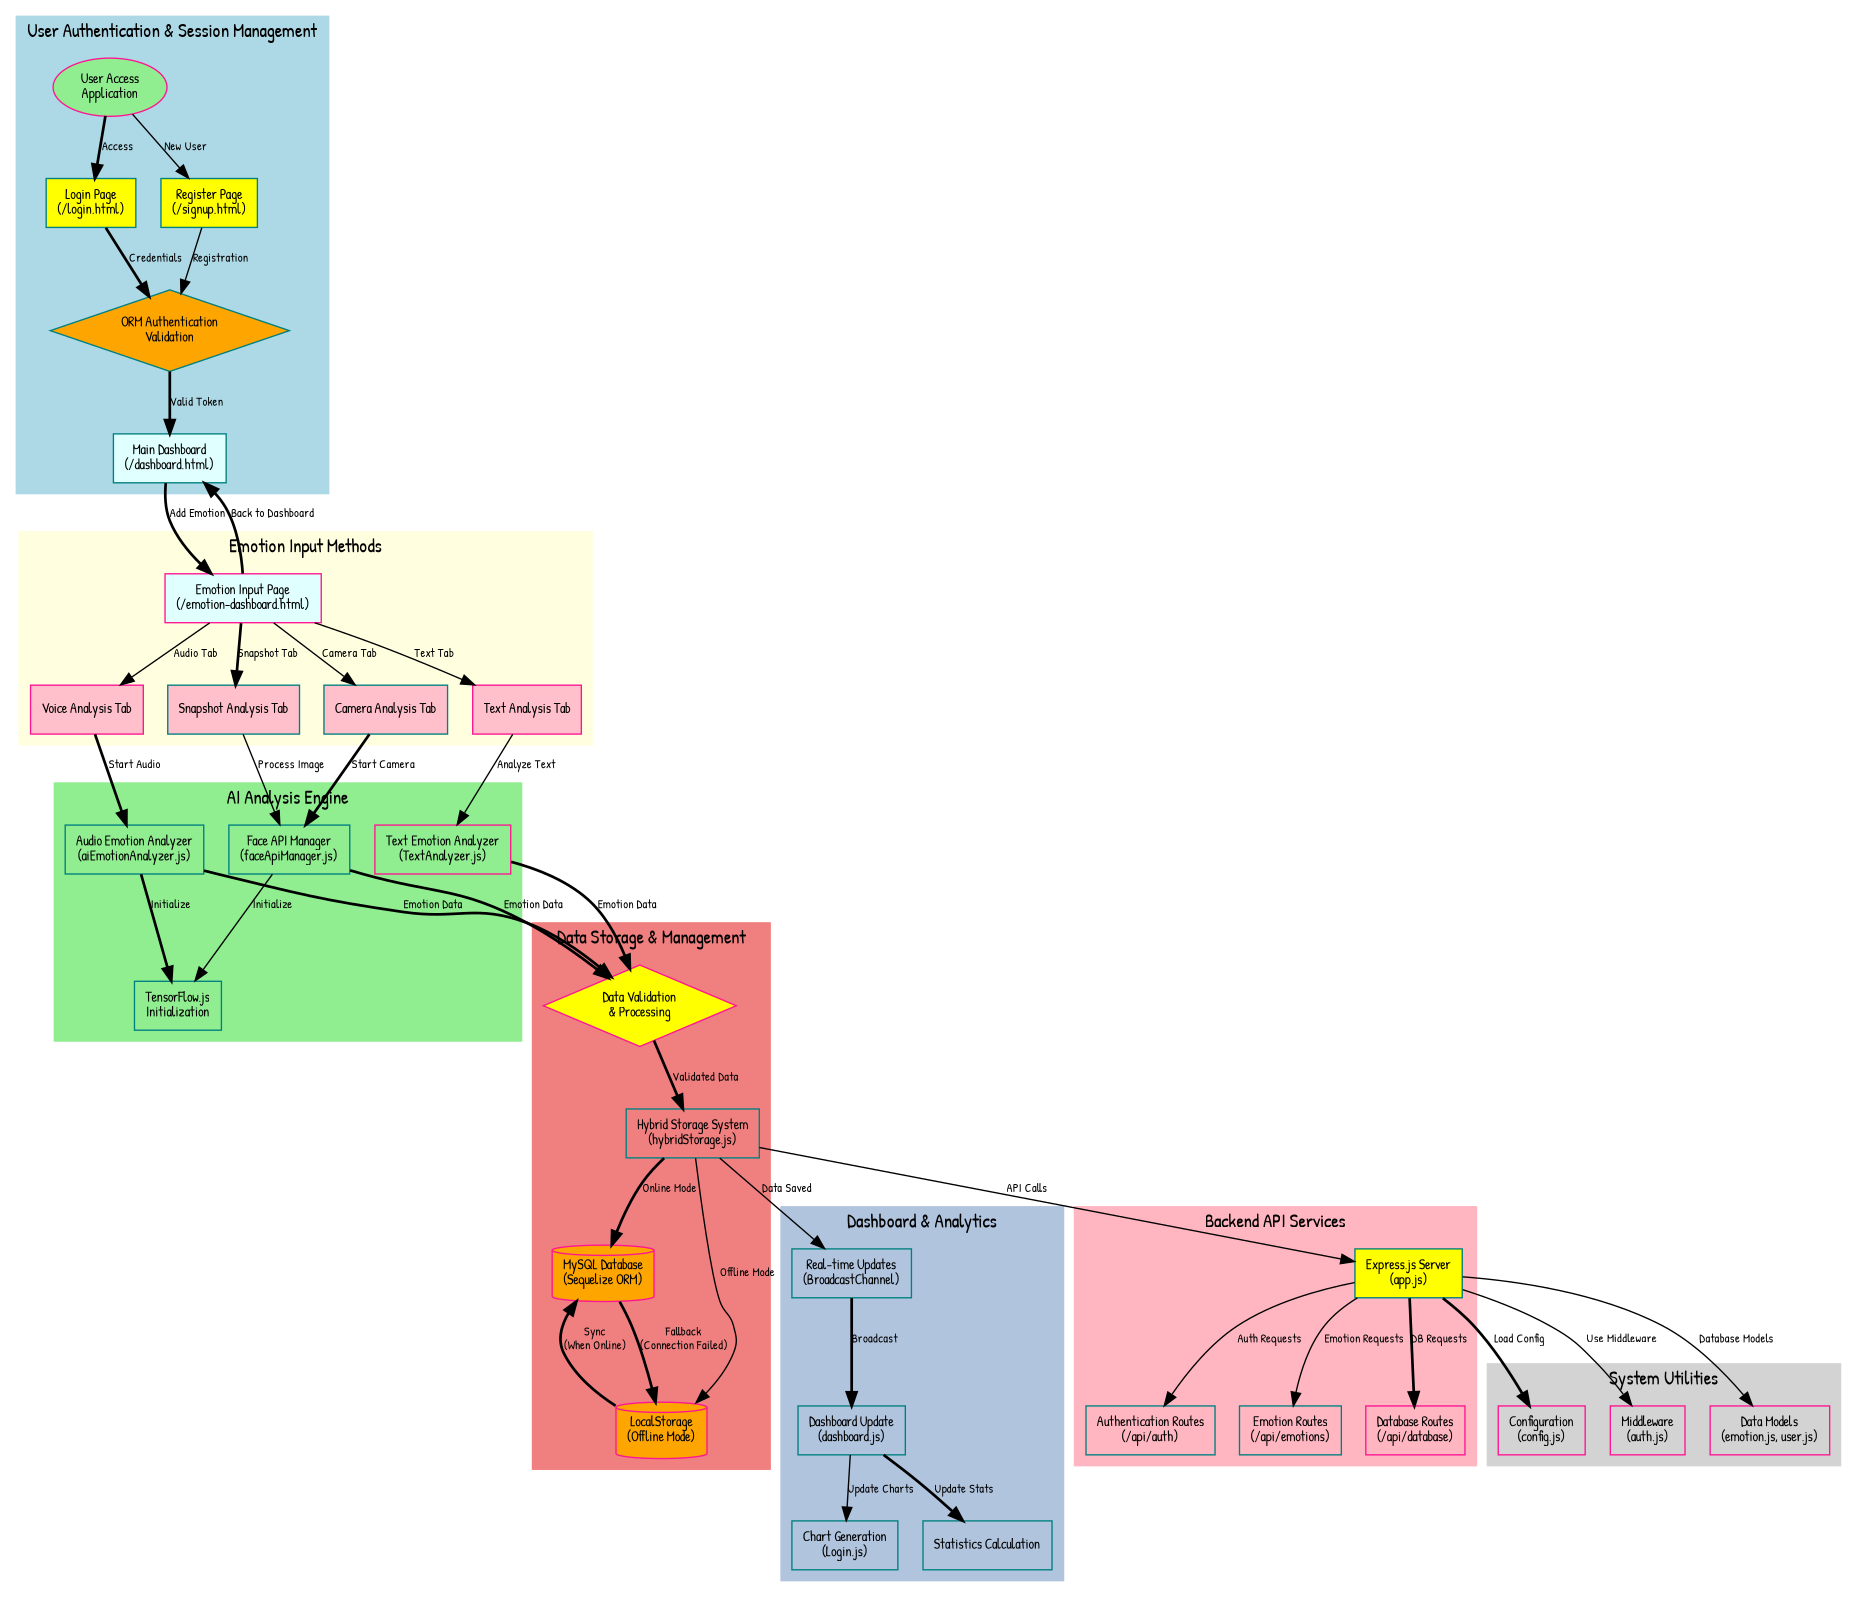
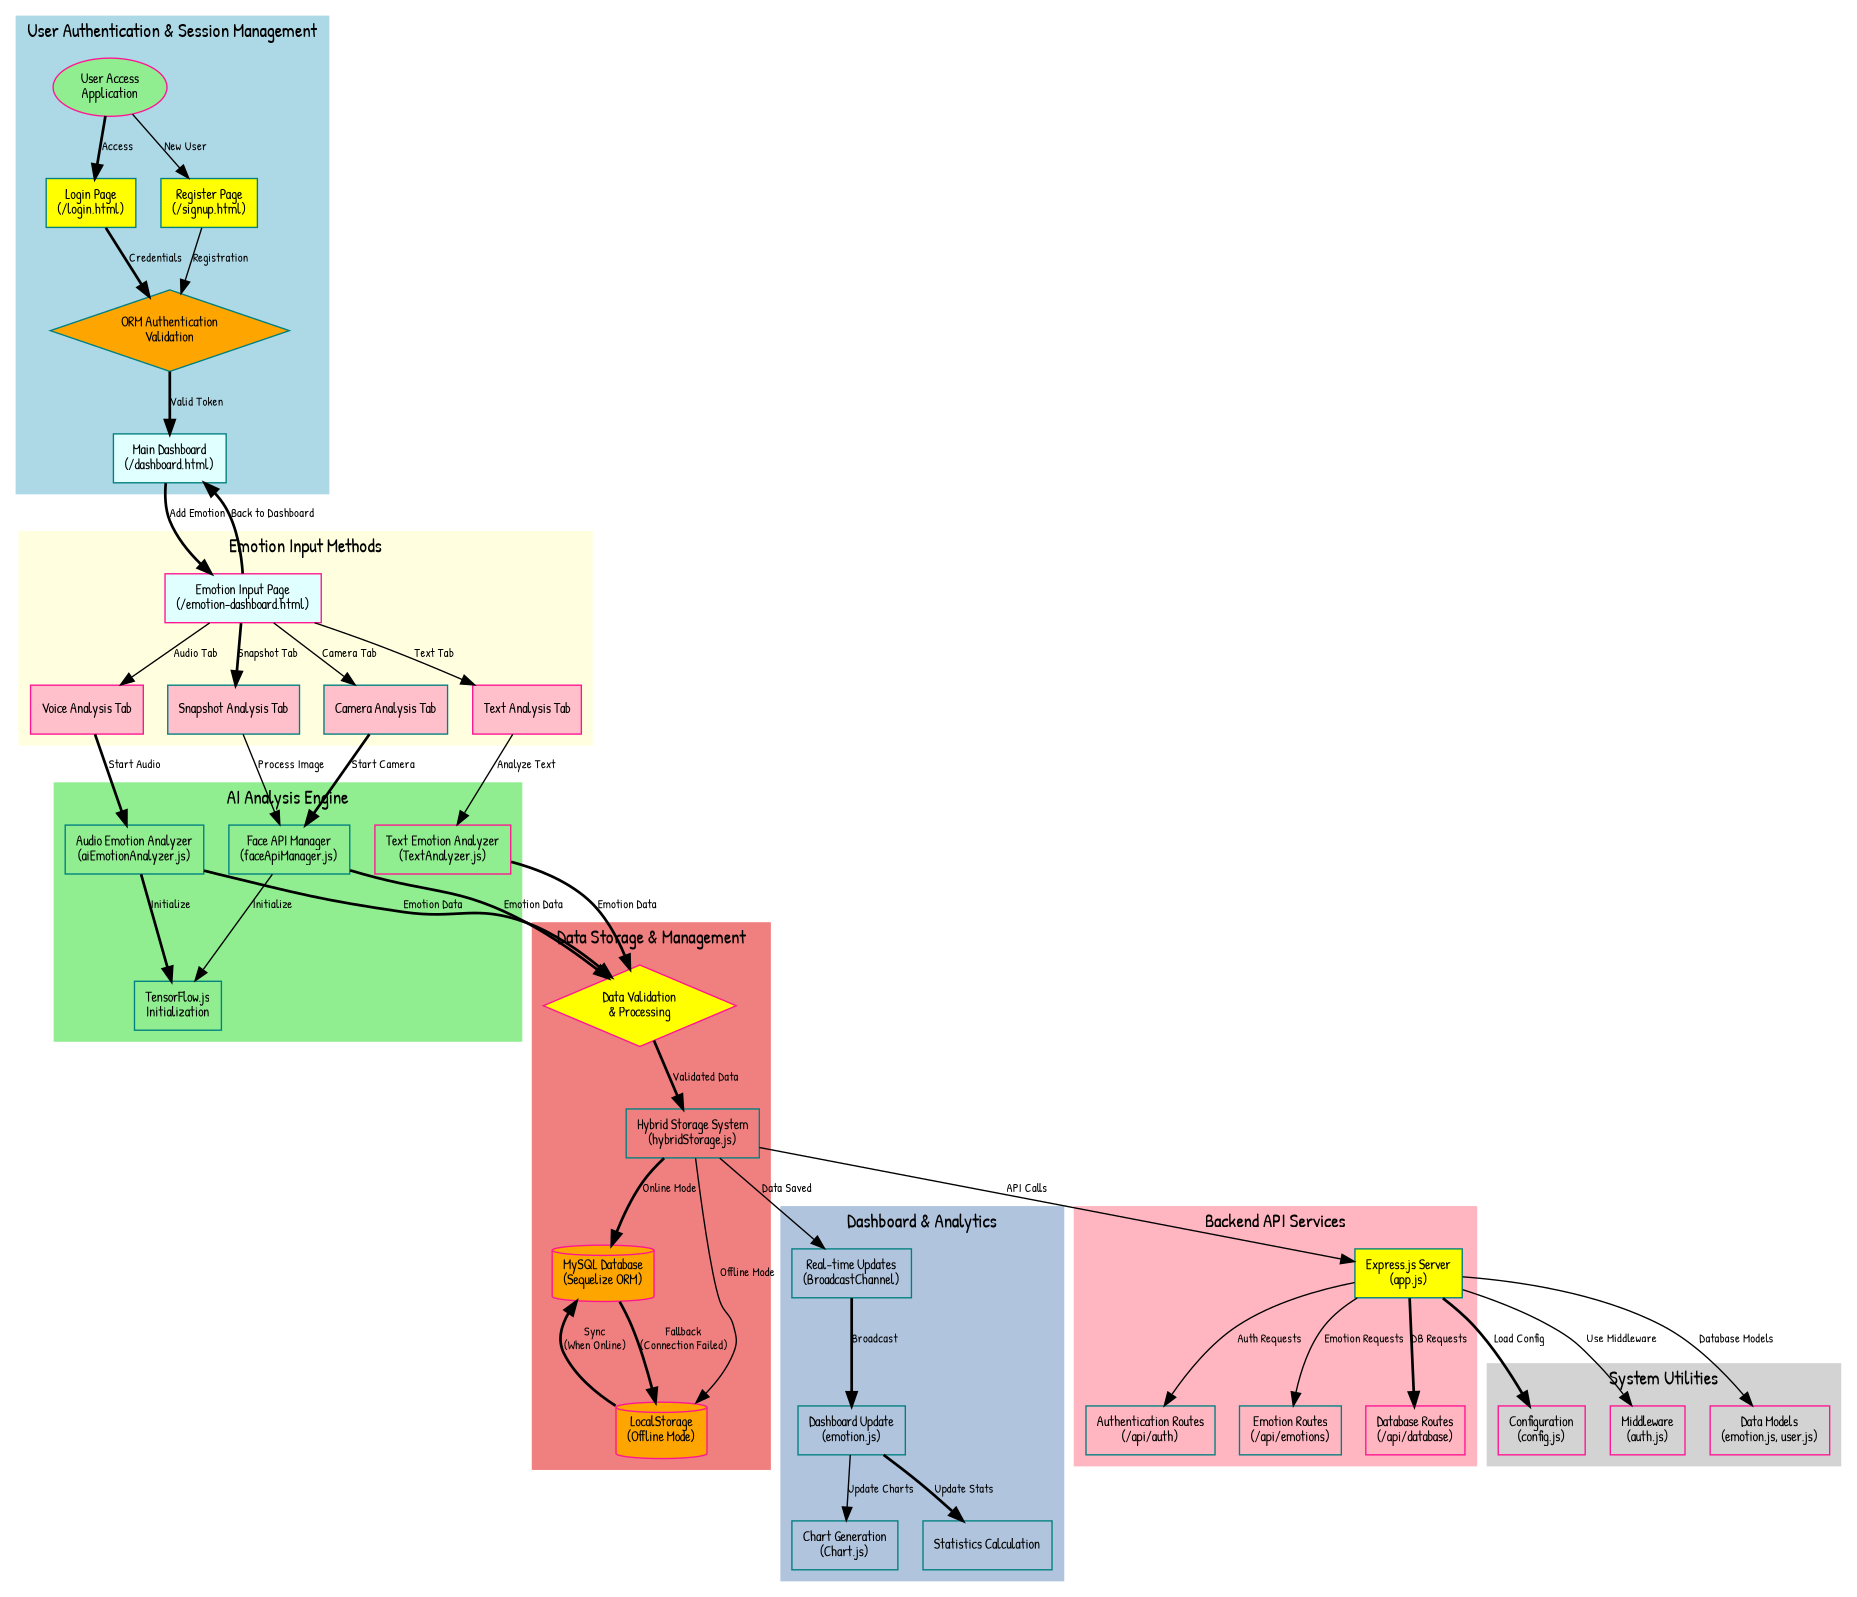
node "Dashboard Update (dashboard.js)": label "Dashboard Update (dashboard.js)" -> "Dashboard Update (emotion.js)"
node "Chart Generation (Login.js)": label "Chart Generation (Login.js)" -> "Chart Generation (Chart.js)"
